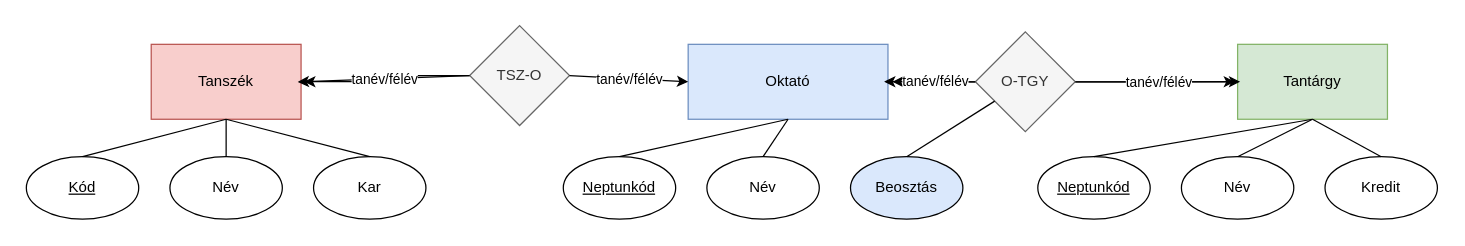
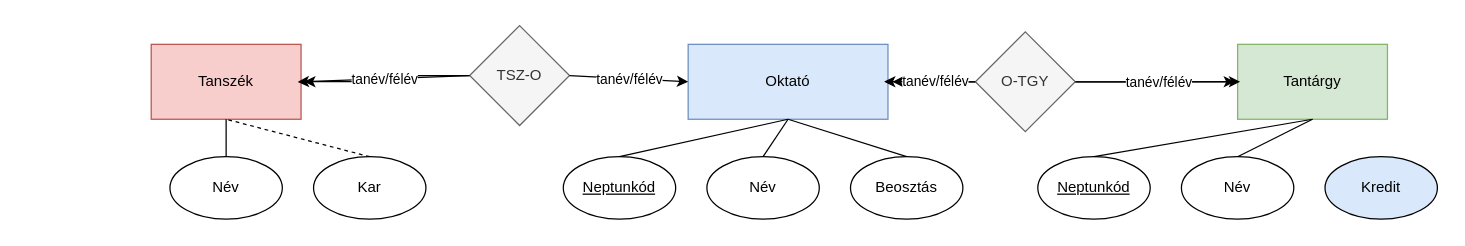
edge "O-TGY" -- "Beosztás": now "Oktató" -- "Beosztás"
edge "Tanszék" -- "Kar": style solid -> dashed
edge "Tantárgy" -- "Kredit": removed
edge "Tanszék" -- "Kód": removed
node "Kód": removed
node "Beosztás": fillcolor #dae8fc -> #ffffff
node "Kredit": fillcolor #ffffff -> #dae8fc
